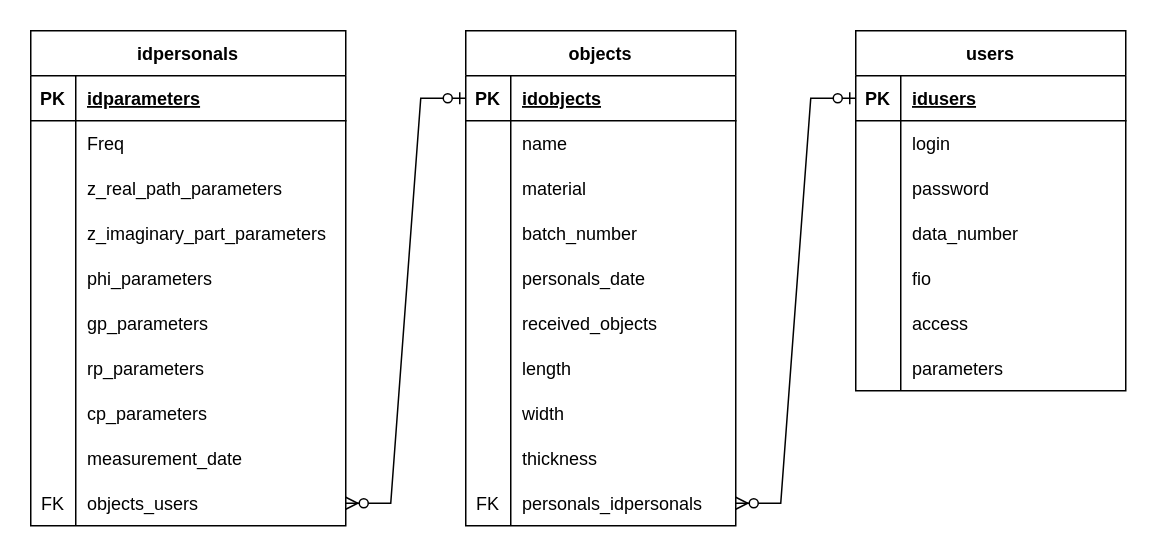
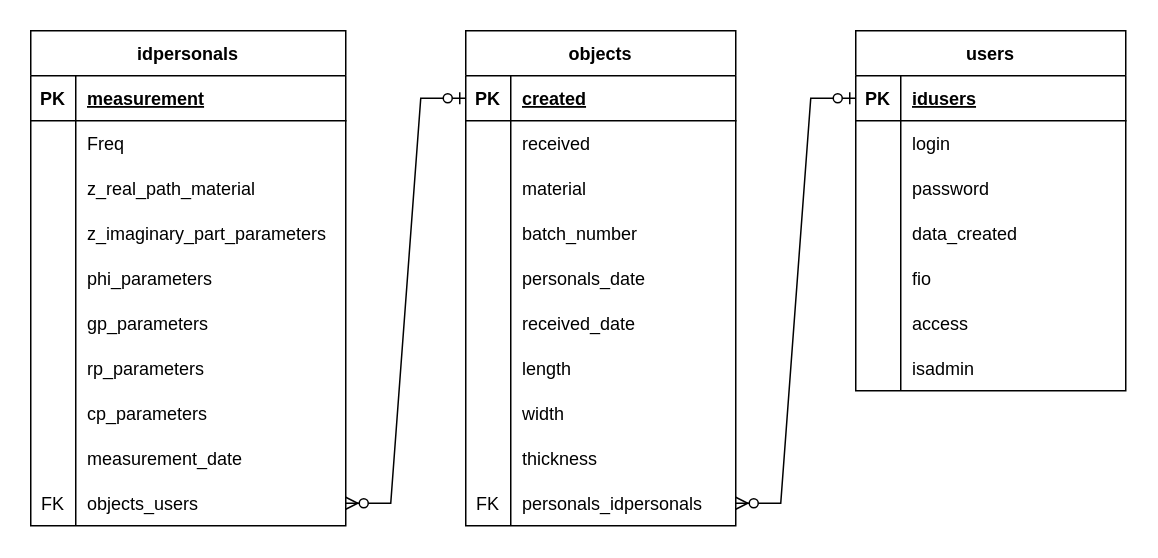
node "idparameters": label "idparameters" -> "measurement"
node "idobjects": label "idobjects" -> "created"
node "name": label "name" -> "received"
node "z_real_path_parameters": label "z_real_path_parameters" -> "z_real_path_material"
node "data_number": label "data_number" -> "data_created"
node "received_objects": label "received_objects" -> "received_date"
node "parameters": label "parameters" -> "isadmin"
